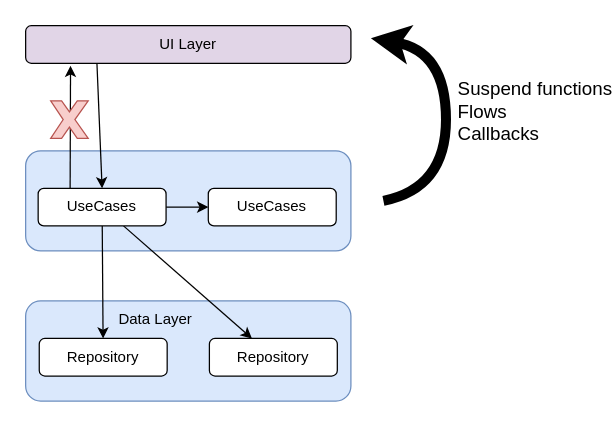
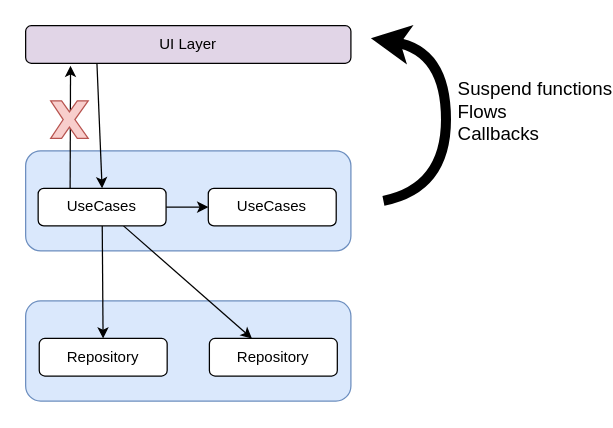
node "Data Layer": removed
